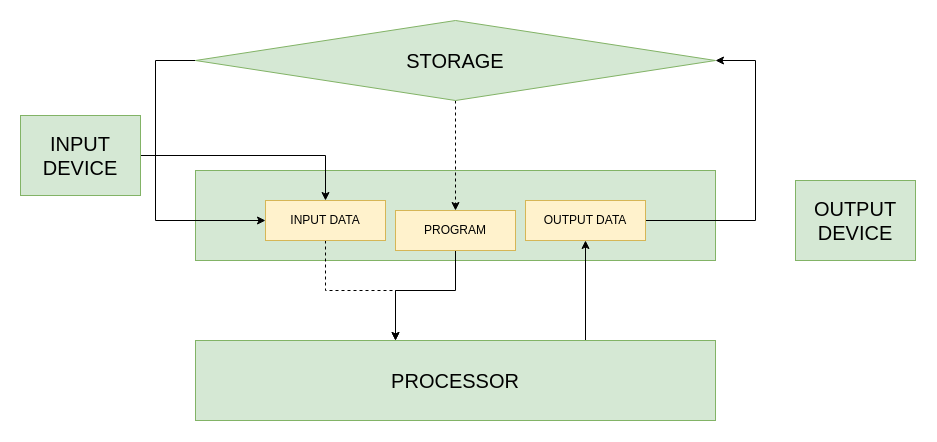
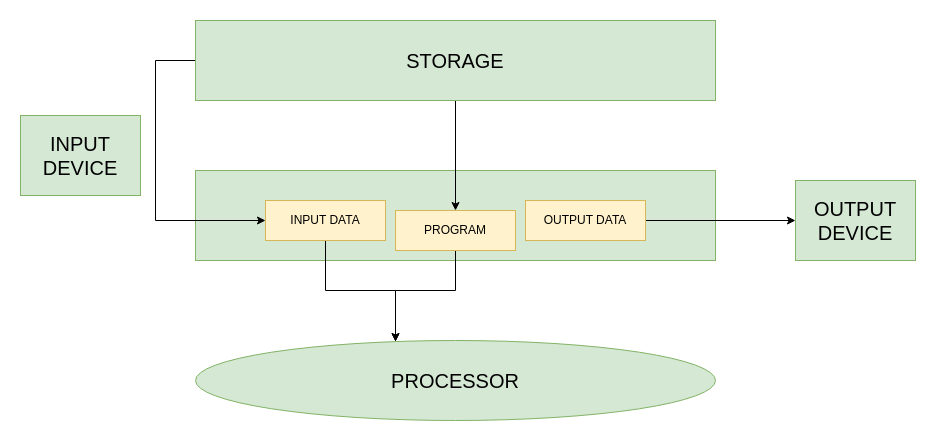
node "STORAGE": shape diamond -> rectangle
edge "OUTPUT DATA" -> "STORAGE": removed
edge "STORAGE" -> "PROGRAM": style dashed -> solid
edge "INPUT DEVICE" -> "INPUT DATA": removed
edge "OUTPUT DATA" -> "OUTPUT DEVICE": added
edge "INPUT DATA" -> "PROCESSOR": style dashed -> solid
edge "PROCESSOR" -> "OUTPUT DATA": removed
node "PROCESSOR": shape rectangle -> ellipse
